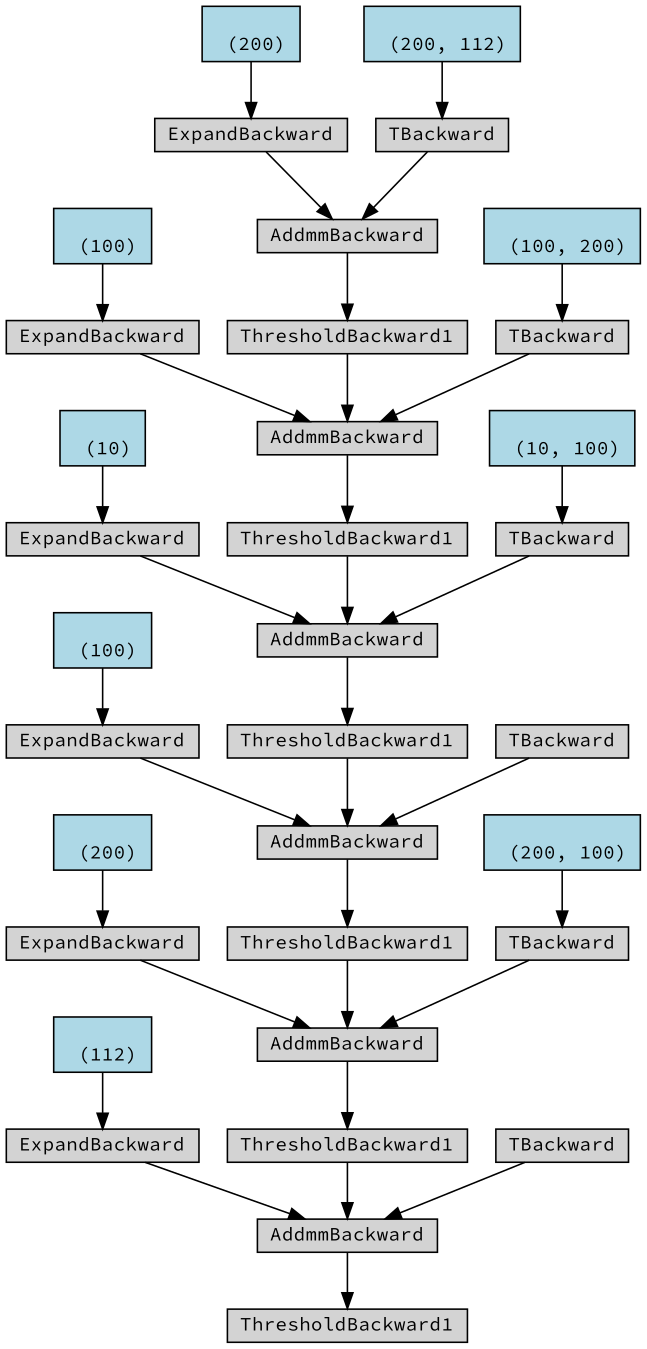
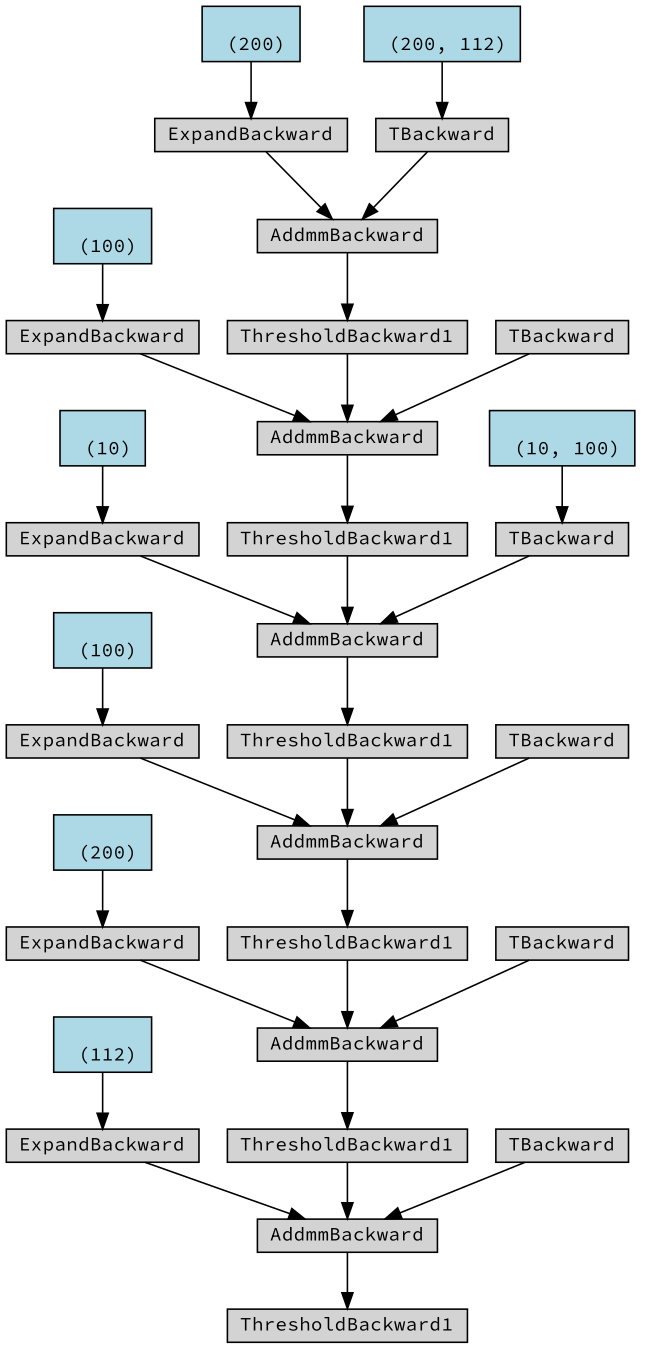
node "(100, 200)": removed
node "(200, 100)": removed
